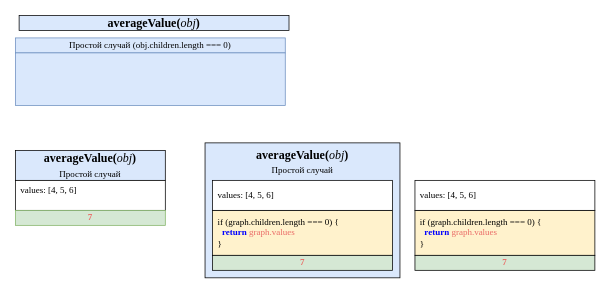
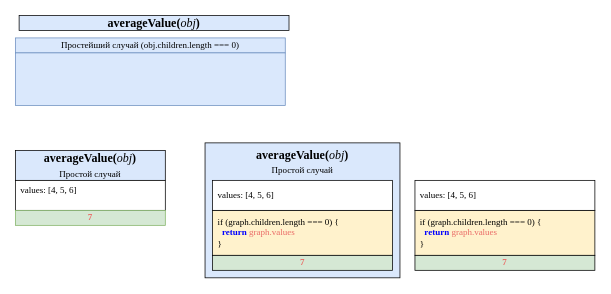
node "Простой случай (obj.children.length === 0)": label "Простой случай (obj.children.length === 0)" -> "Простейший случай (obj.children.length === 0)"
